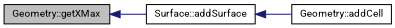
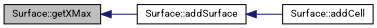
node "Geometry::getXMax": label "Geometry::getXMax" -> "Surface::getXMax"
node "Geometry::addCell": label "Geometry::addCell" -> "Surface::addCell"
